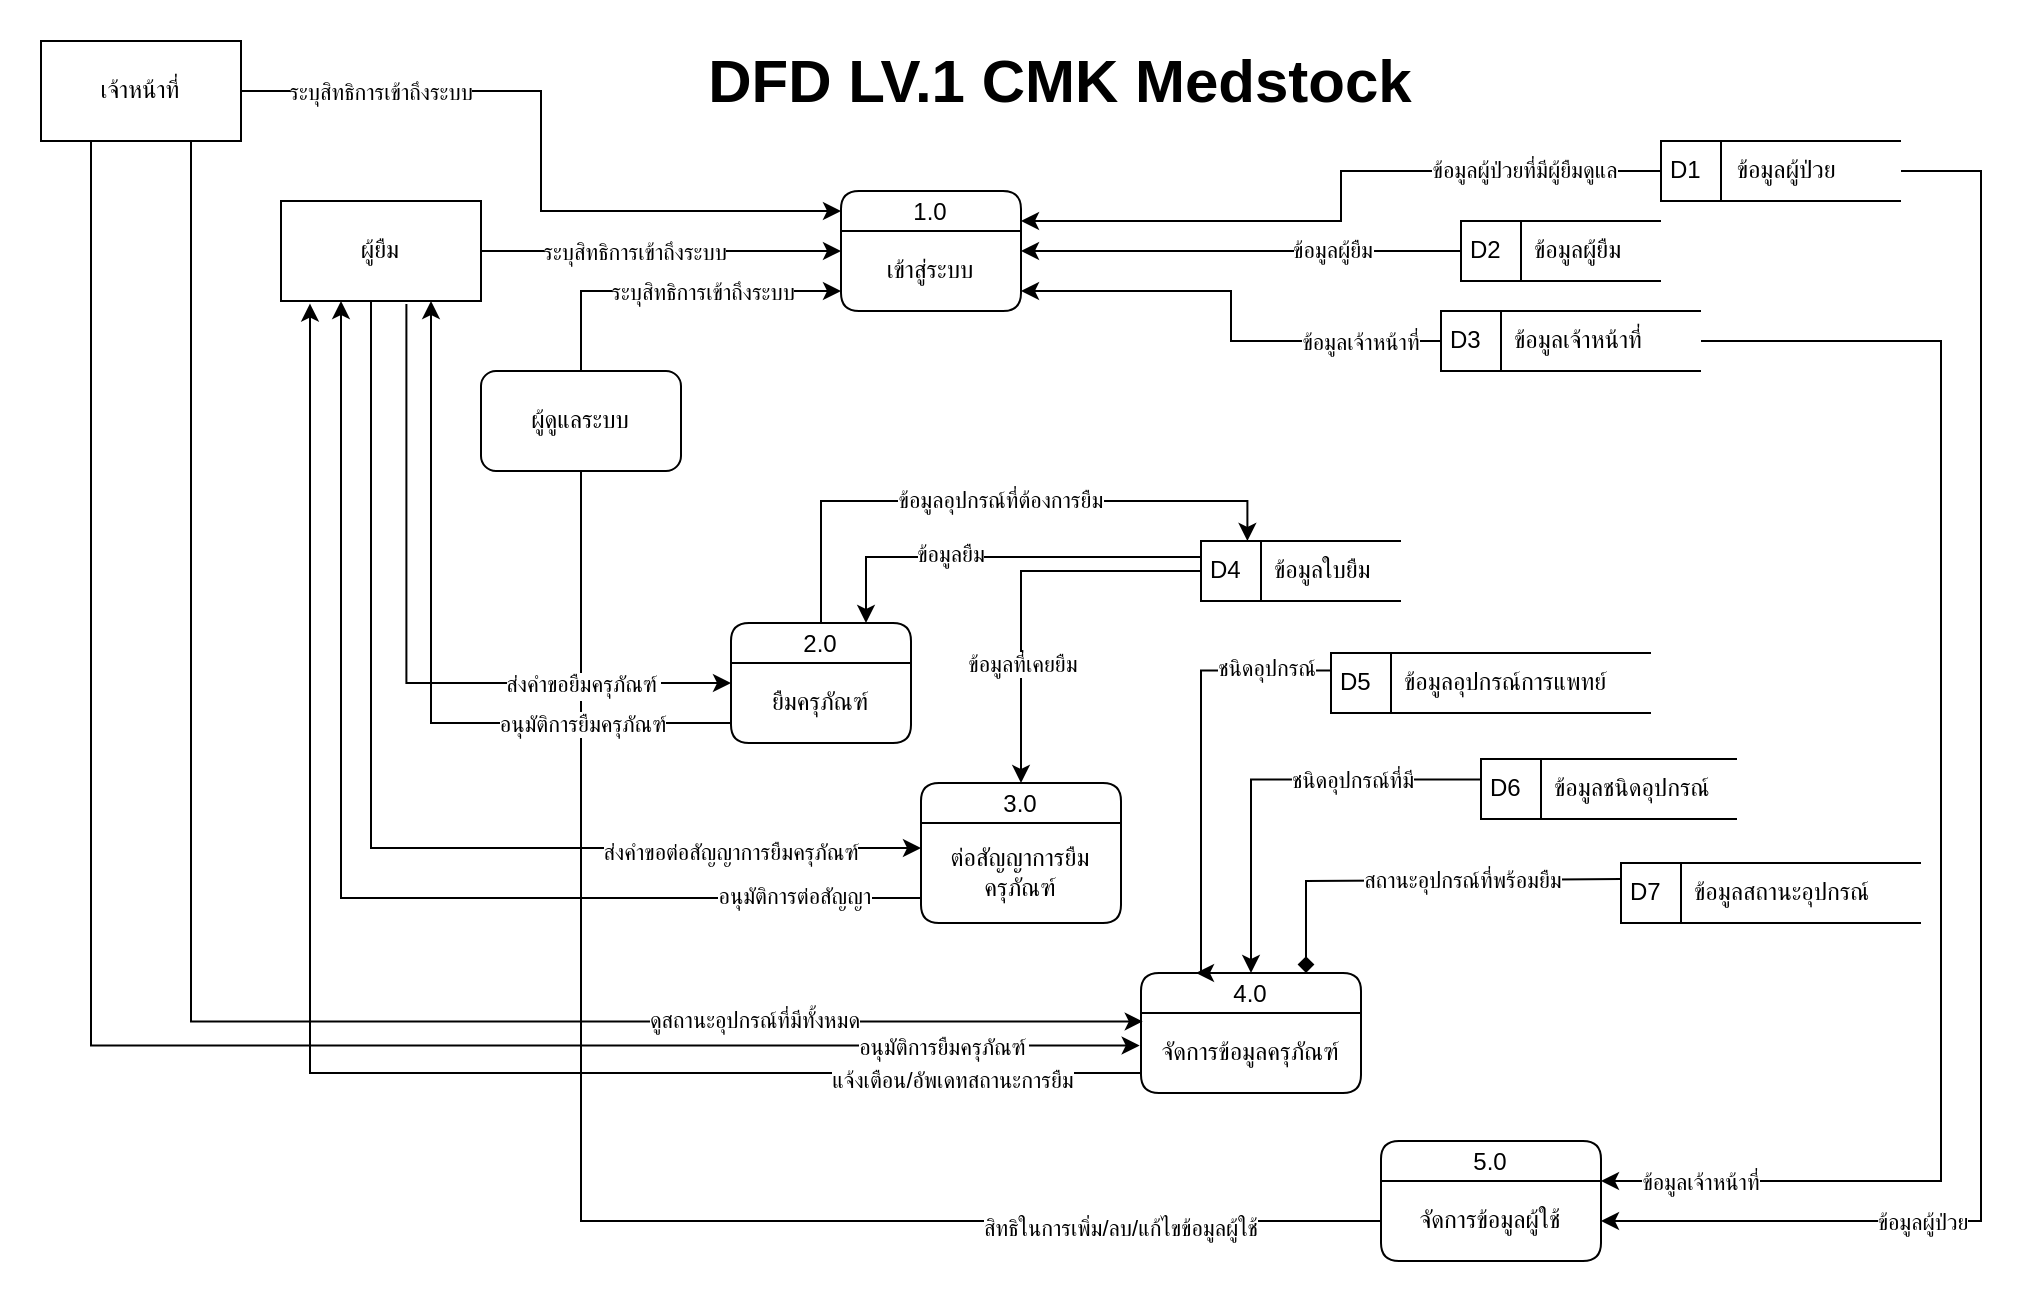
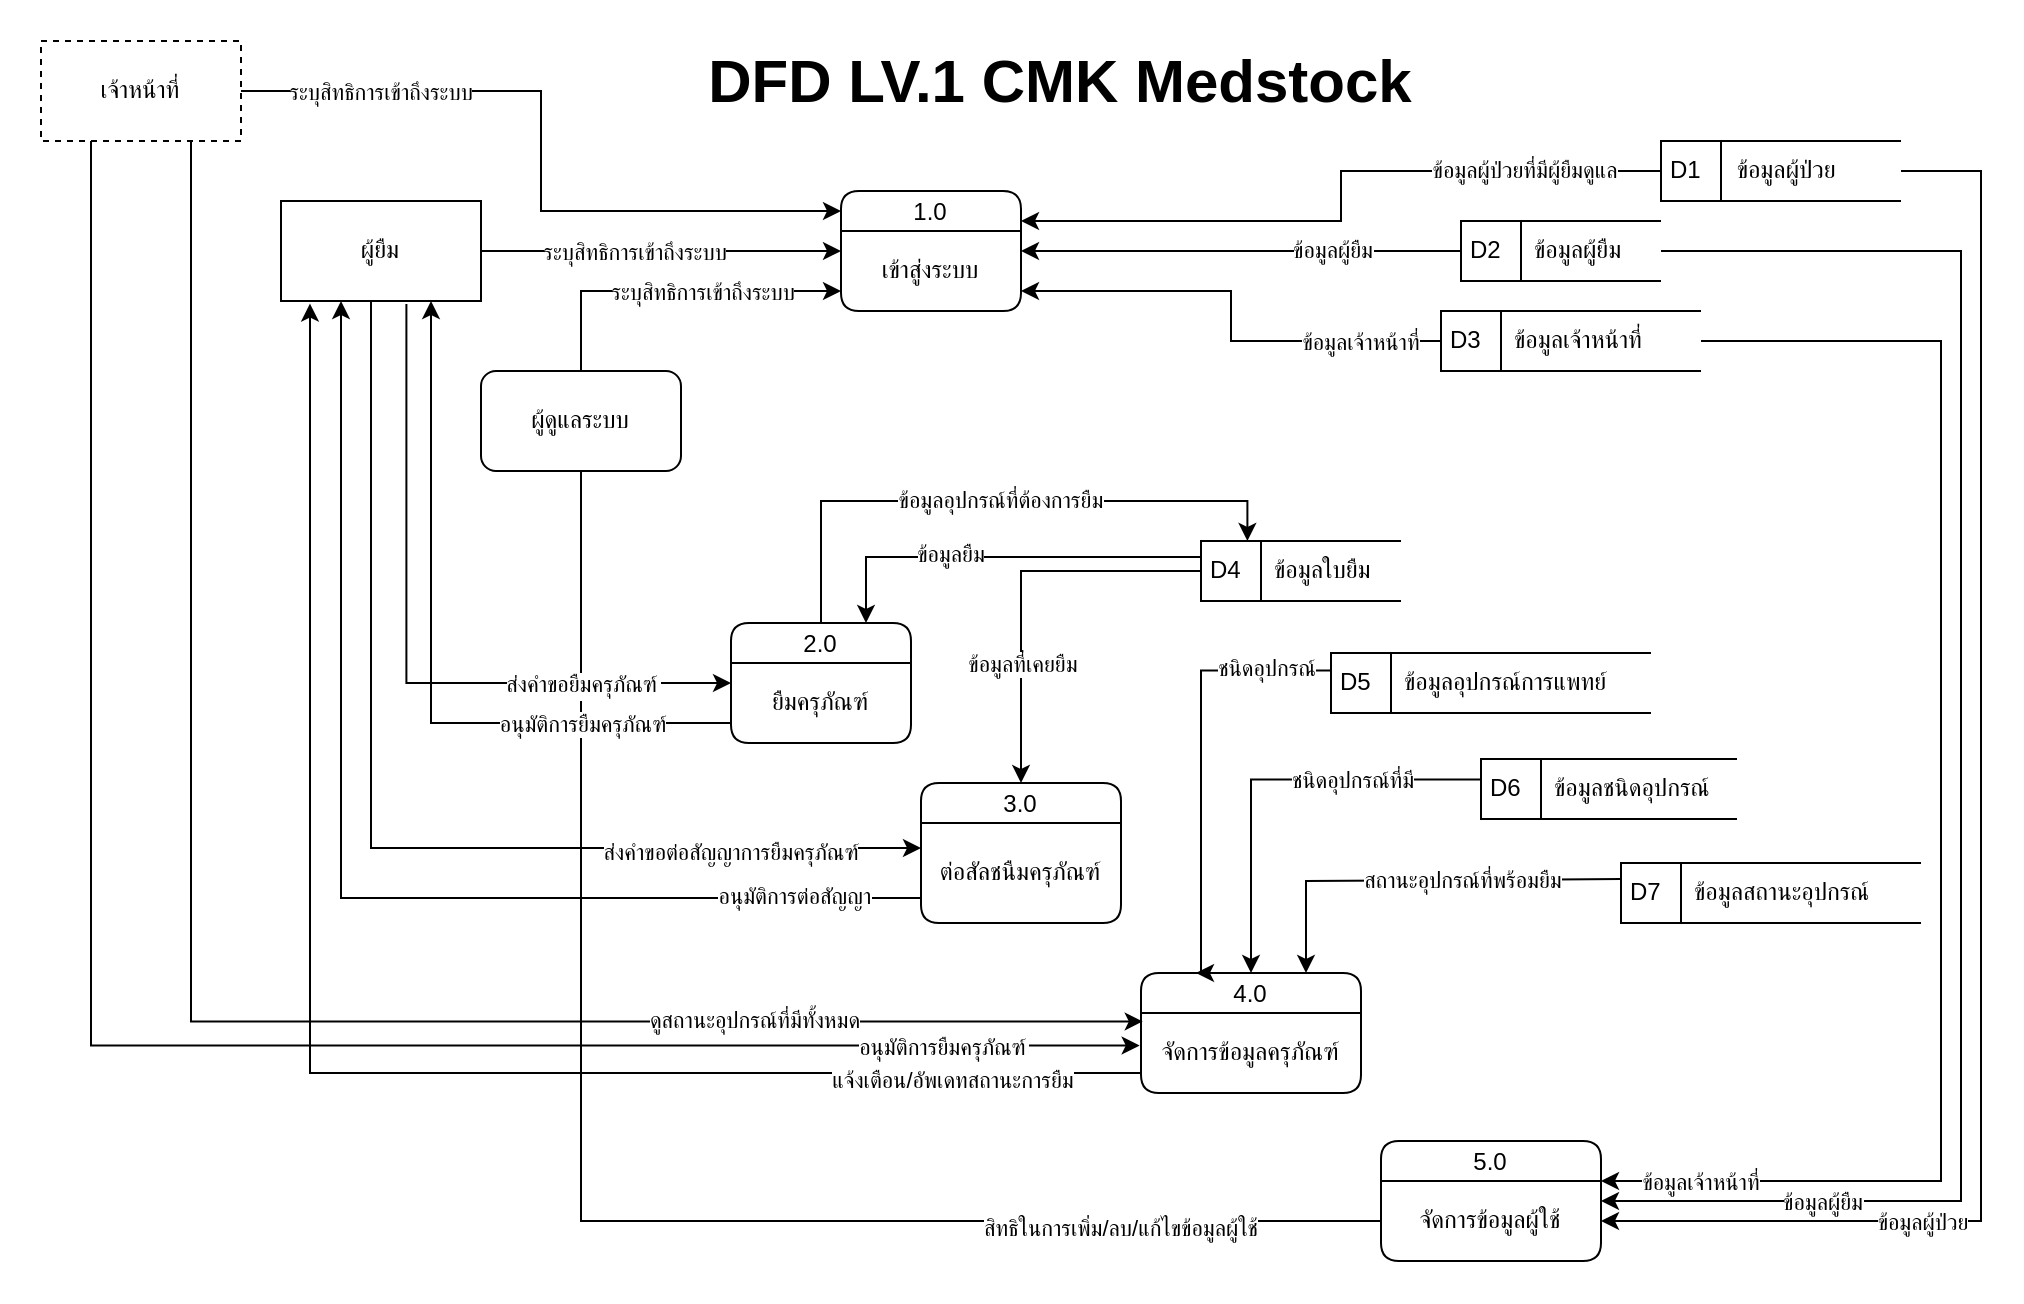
node "เจ้าหน้าที่": style solid -> dashed
node "เข้าสู่ระบบ": label "เข้าสู่ระบบ" -> "เข้าสู่งระบบ"
edge "D2 ข้อมูลผู้ยืม" -> "จัดการข้อมูลผู้ใช้": added, label "ข้อมูลผู้ยืม"
node "ต่อสัญญาการยืมครุภัณฑ์": label "ต่อสัญญาการยืมครุภัณฑ์" -> "ต่อสัลชนืมครุภัณฑ์"
edge "D7 ข้อมูลสถานะอุปกรณ์" -> "4.0": arrowhead diamond -> classic
